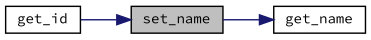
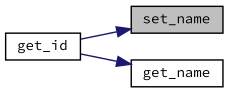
edge "set_name" -> "get_name": now "get_id" -> "get_name"
